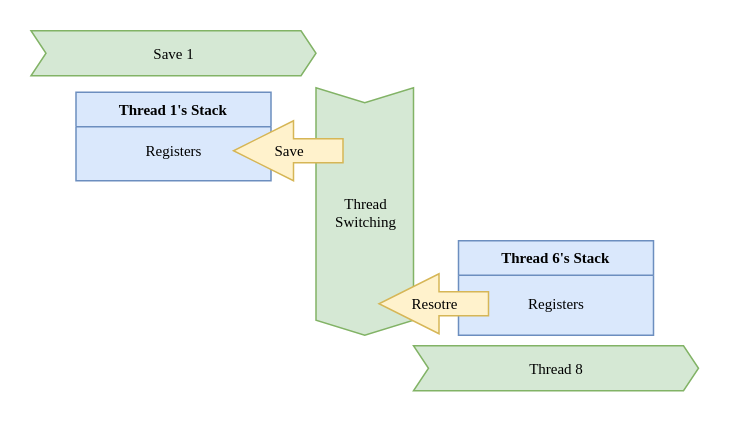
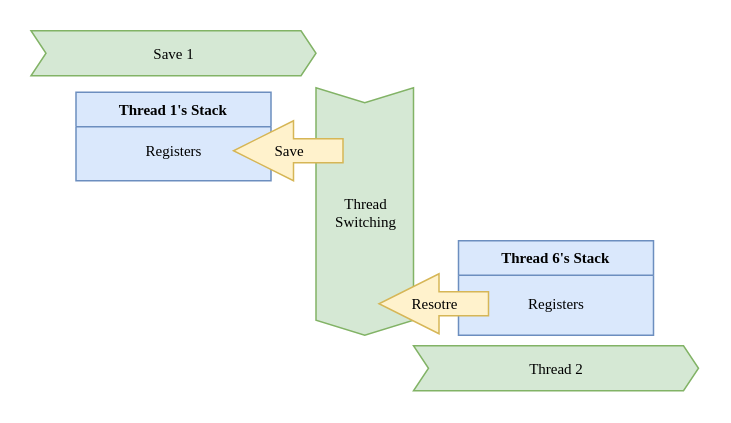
node "Thread 8": label "Thread 8" -> "Thread 2"
